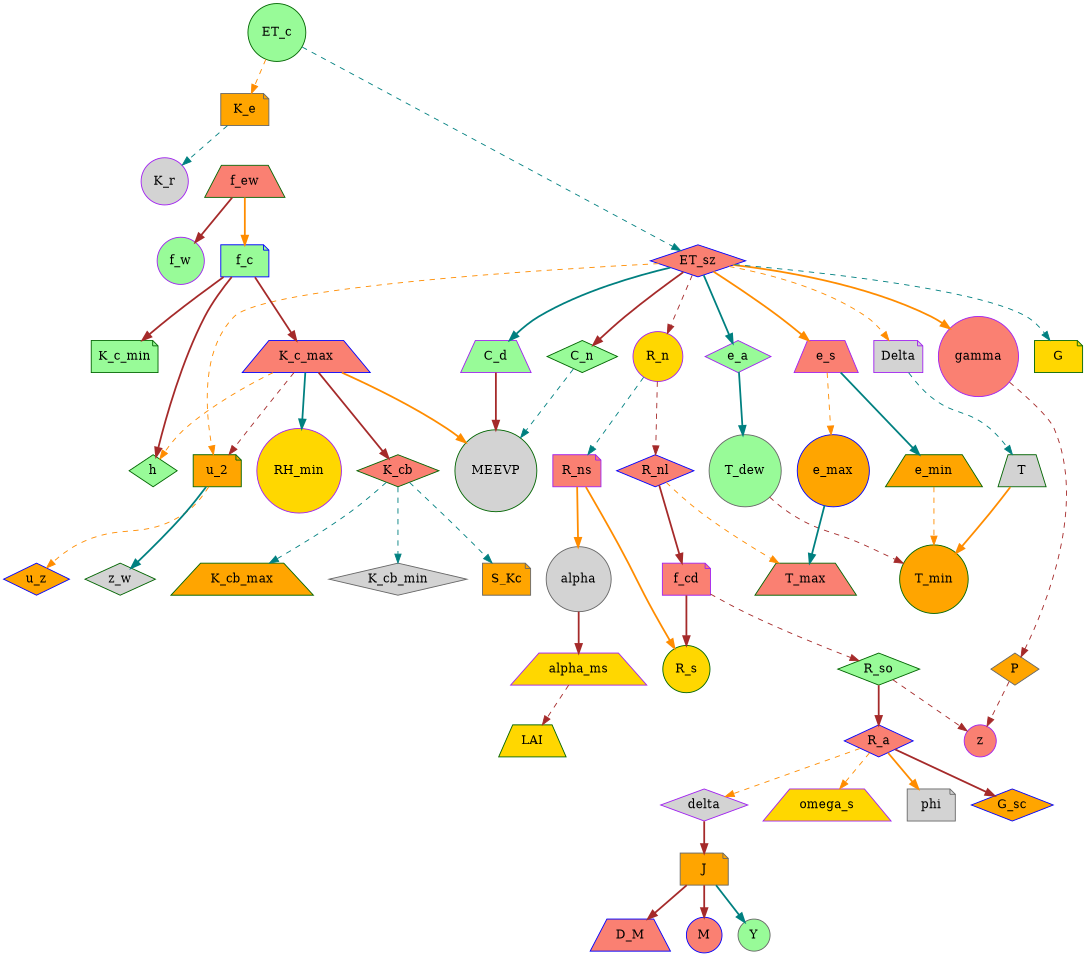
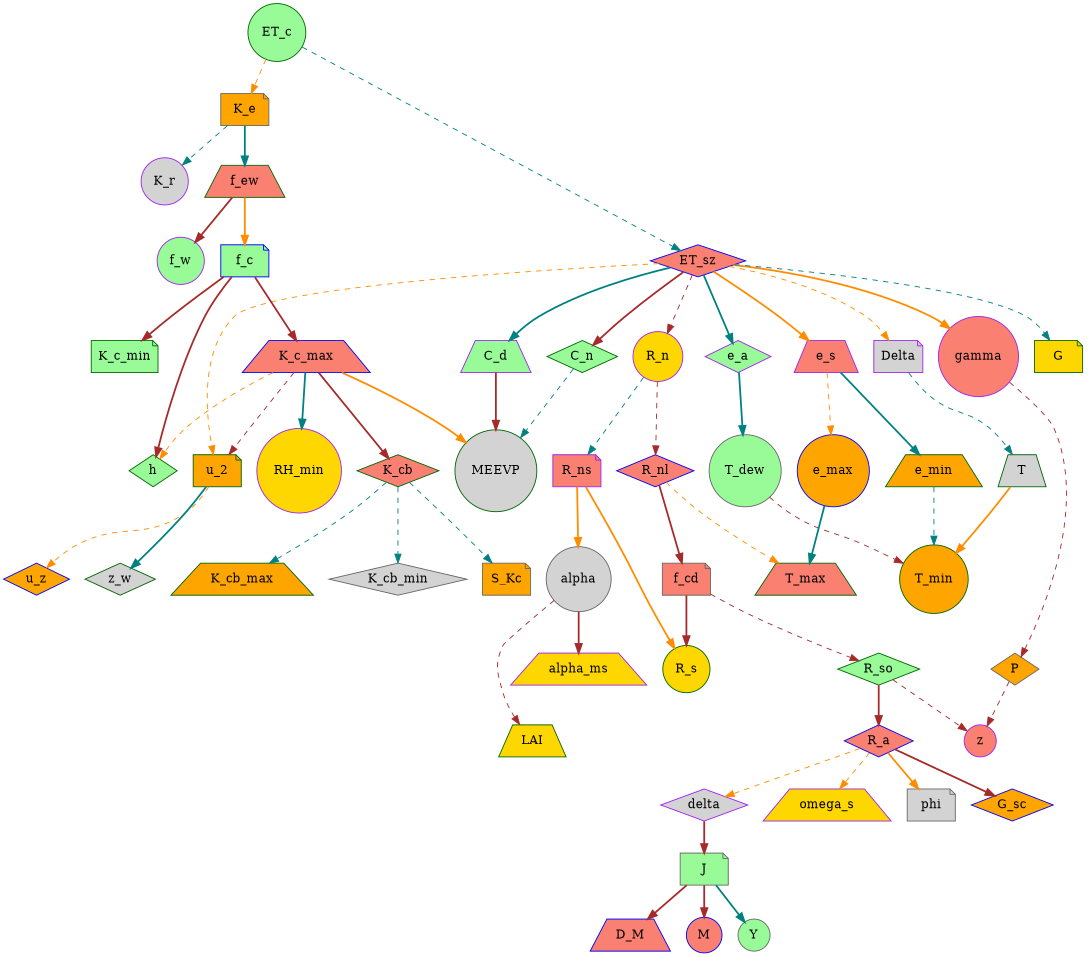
edge "K_e" -> "f_ew": added
edge "e_min" -> "T_min": color darkorange -> teal
node "f_cd": color purple -> gray40
edge "alpha_ms" -> "LAI": now "alpha" -> "LAI"
node "J": fillcolor orange -> palegreen
